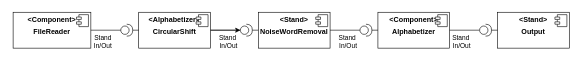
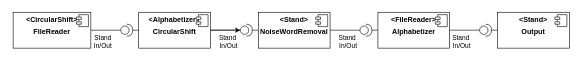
node "<Component> FileReader": label "<Component> FileReader" -> "<CircularShift> FileReader"
node "<Component> Alphabetizer": label "<Component> Alphabetizer" -> "<FileReader> Alphabetizer"
